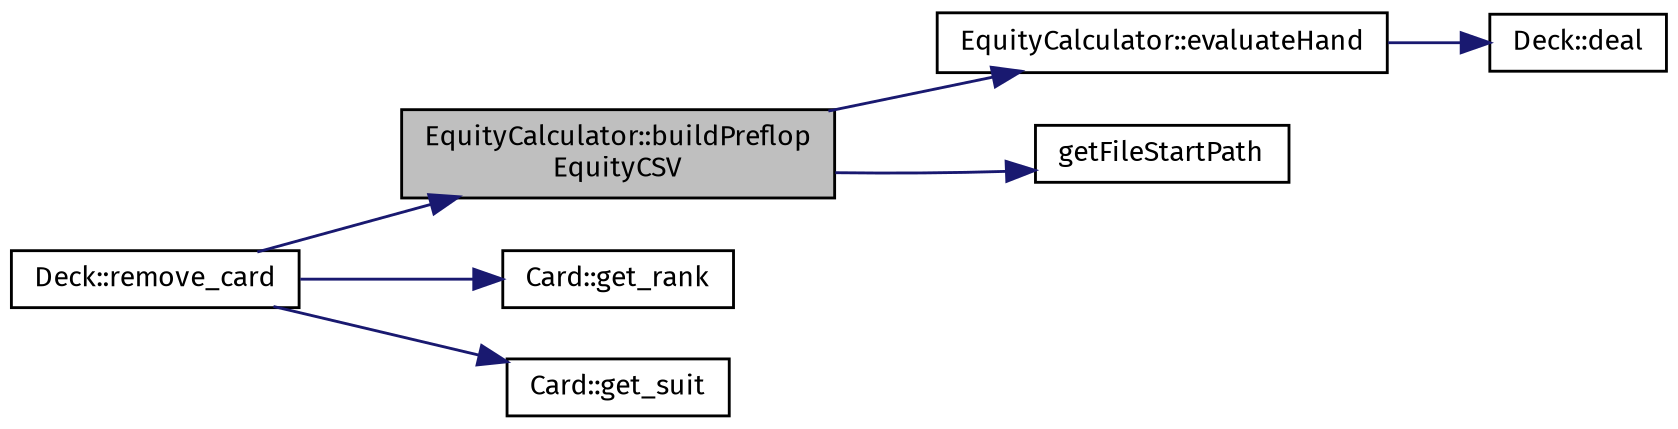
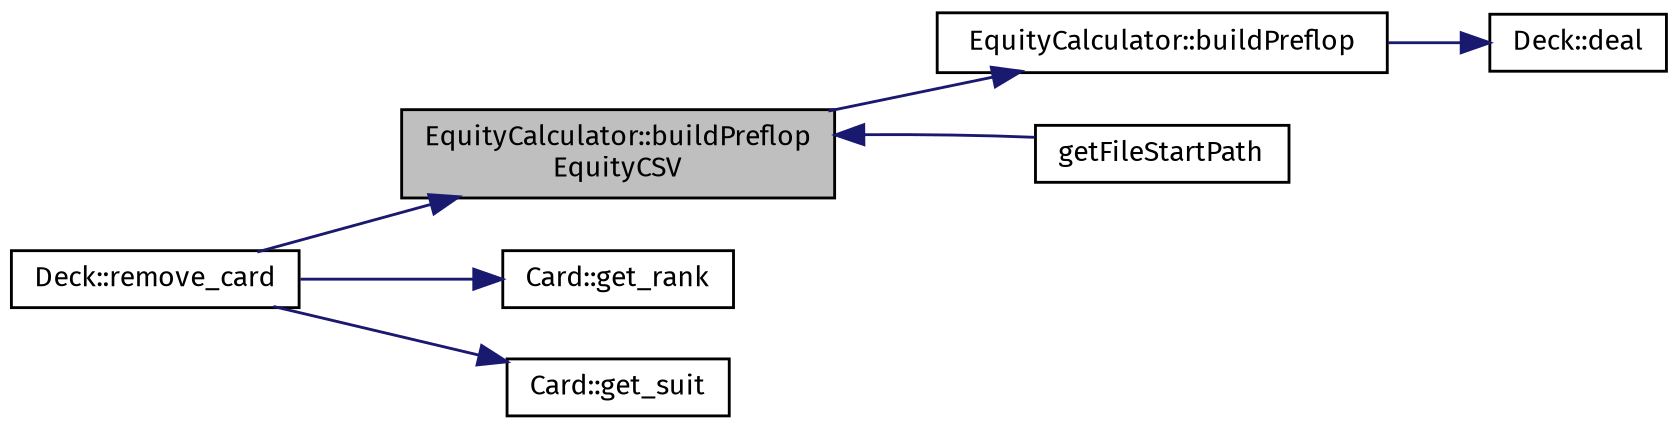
node "EquityCalculator::evaluateHand": label "EquityCalculator::evaluateHand" -> "EquityCalculator::buildPreflop"
edge "EquityCalculator::buildPreflop EquityCSV" -> "getFileStartPath": reversed
